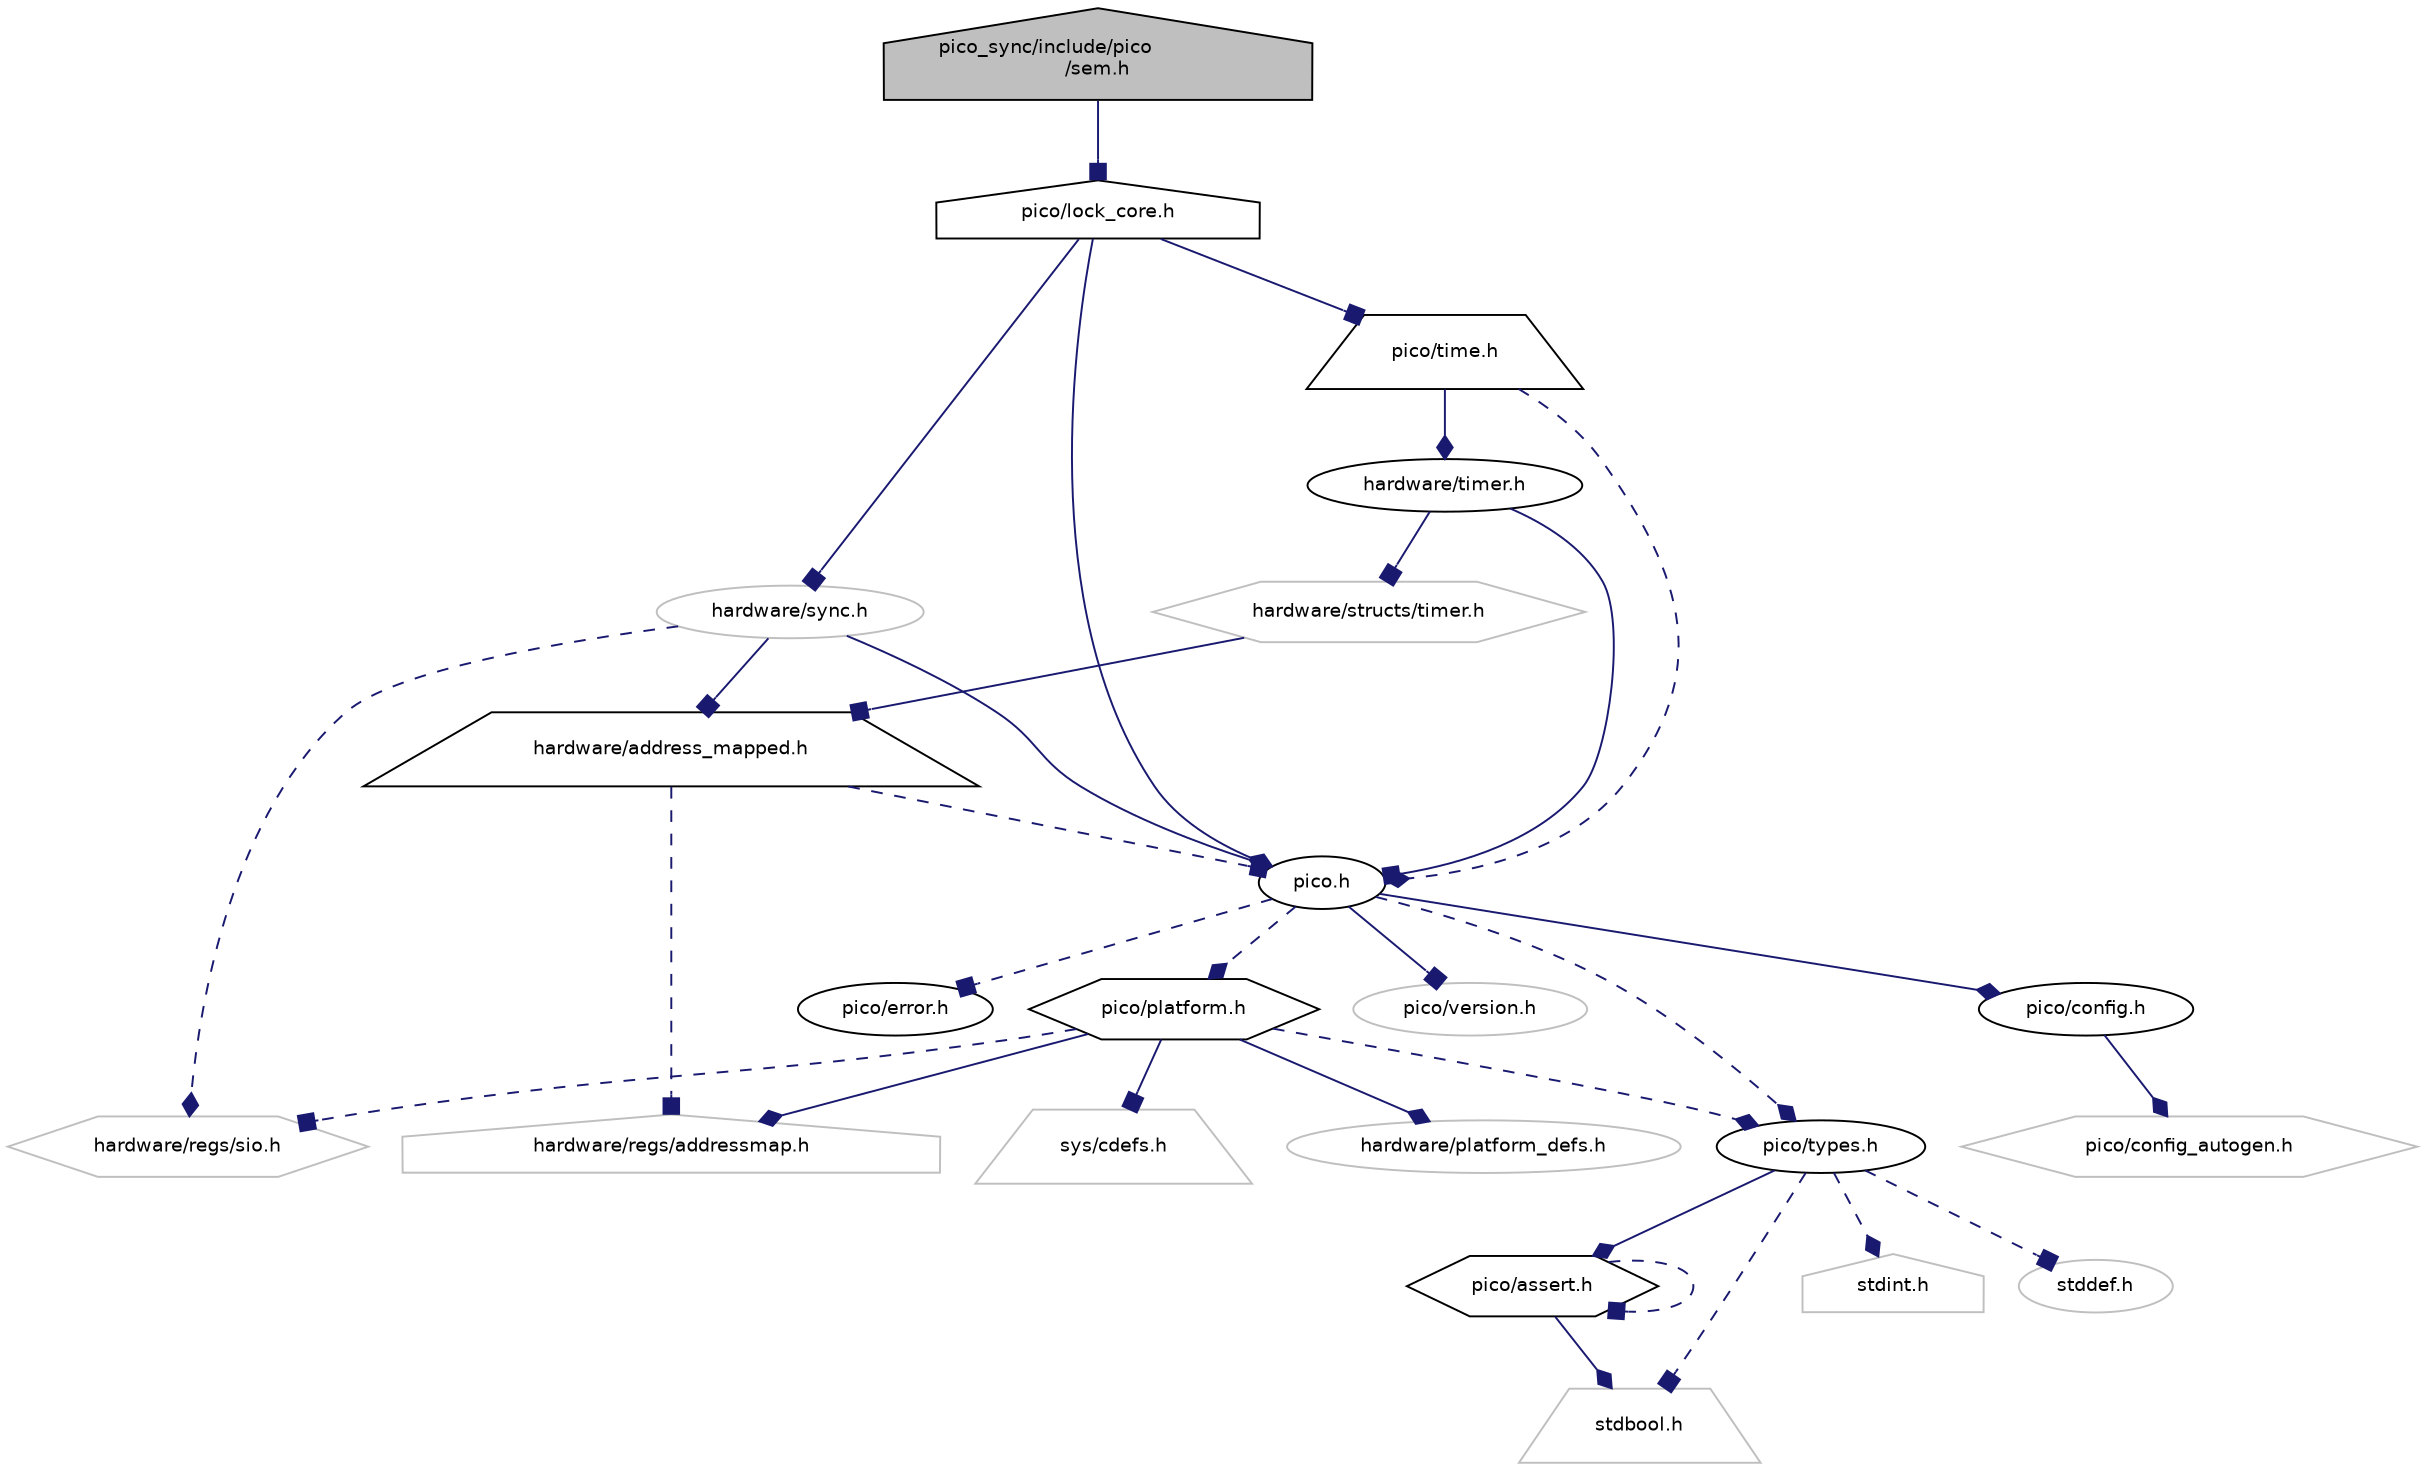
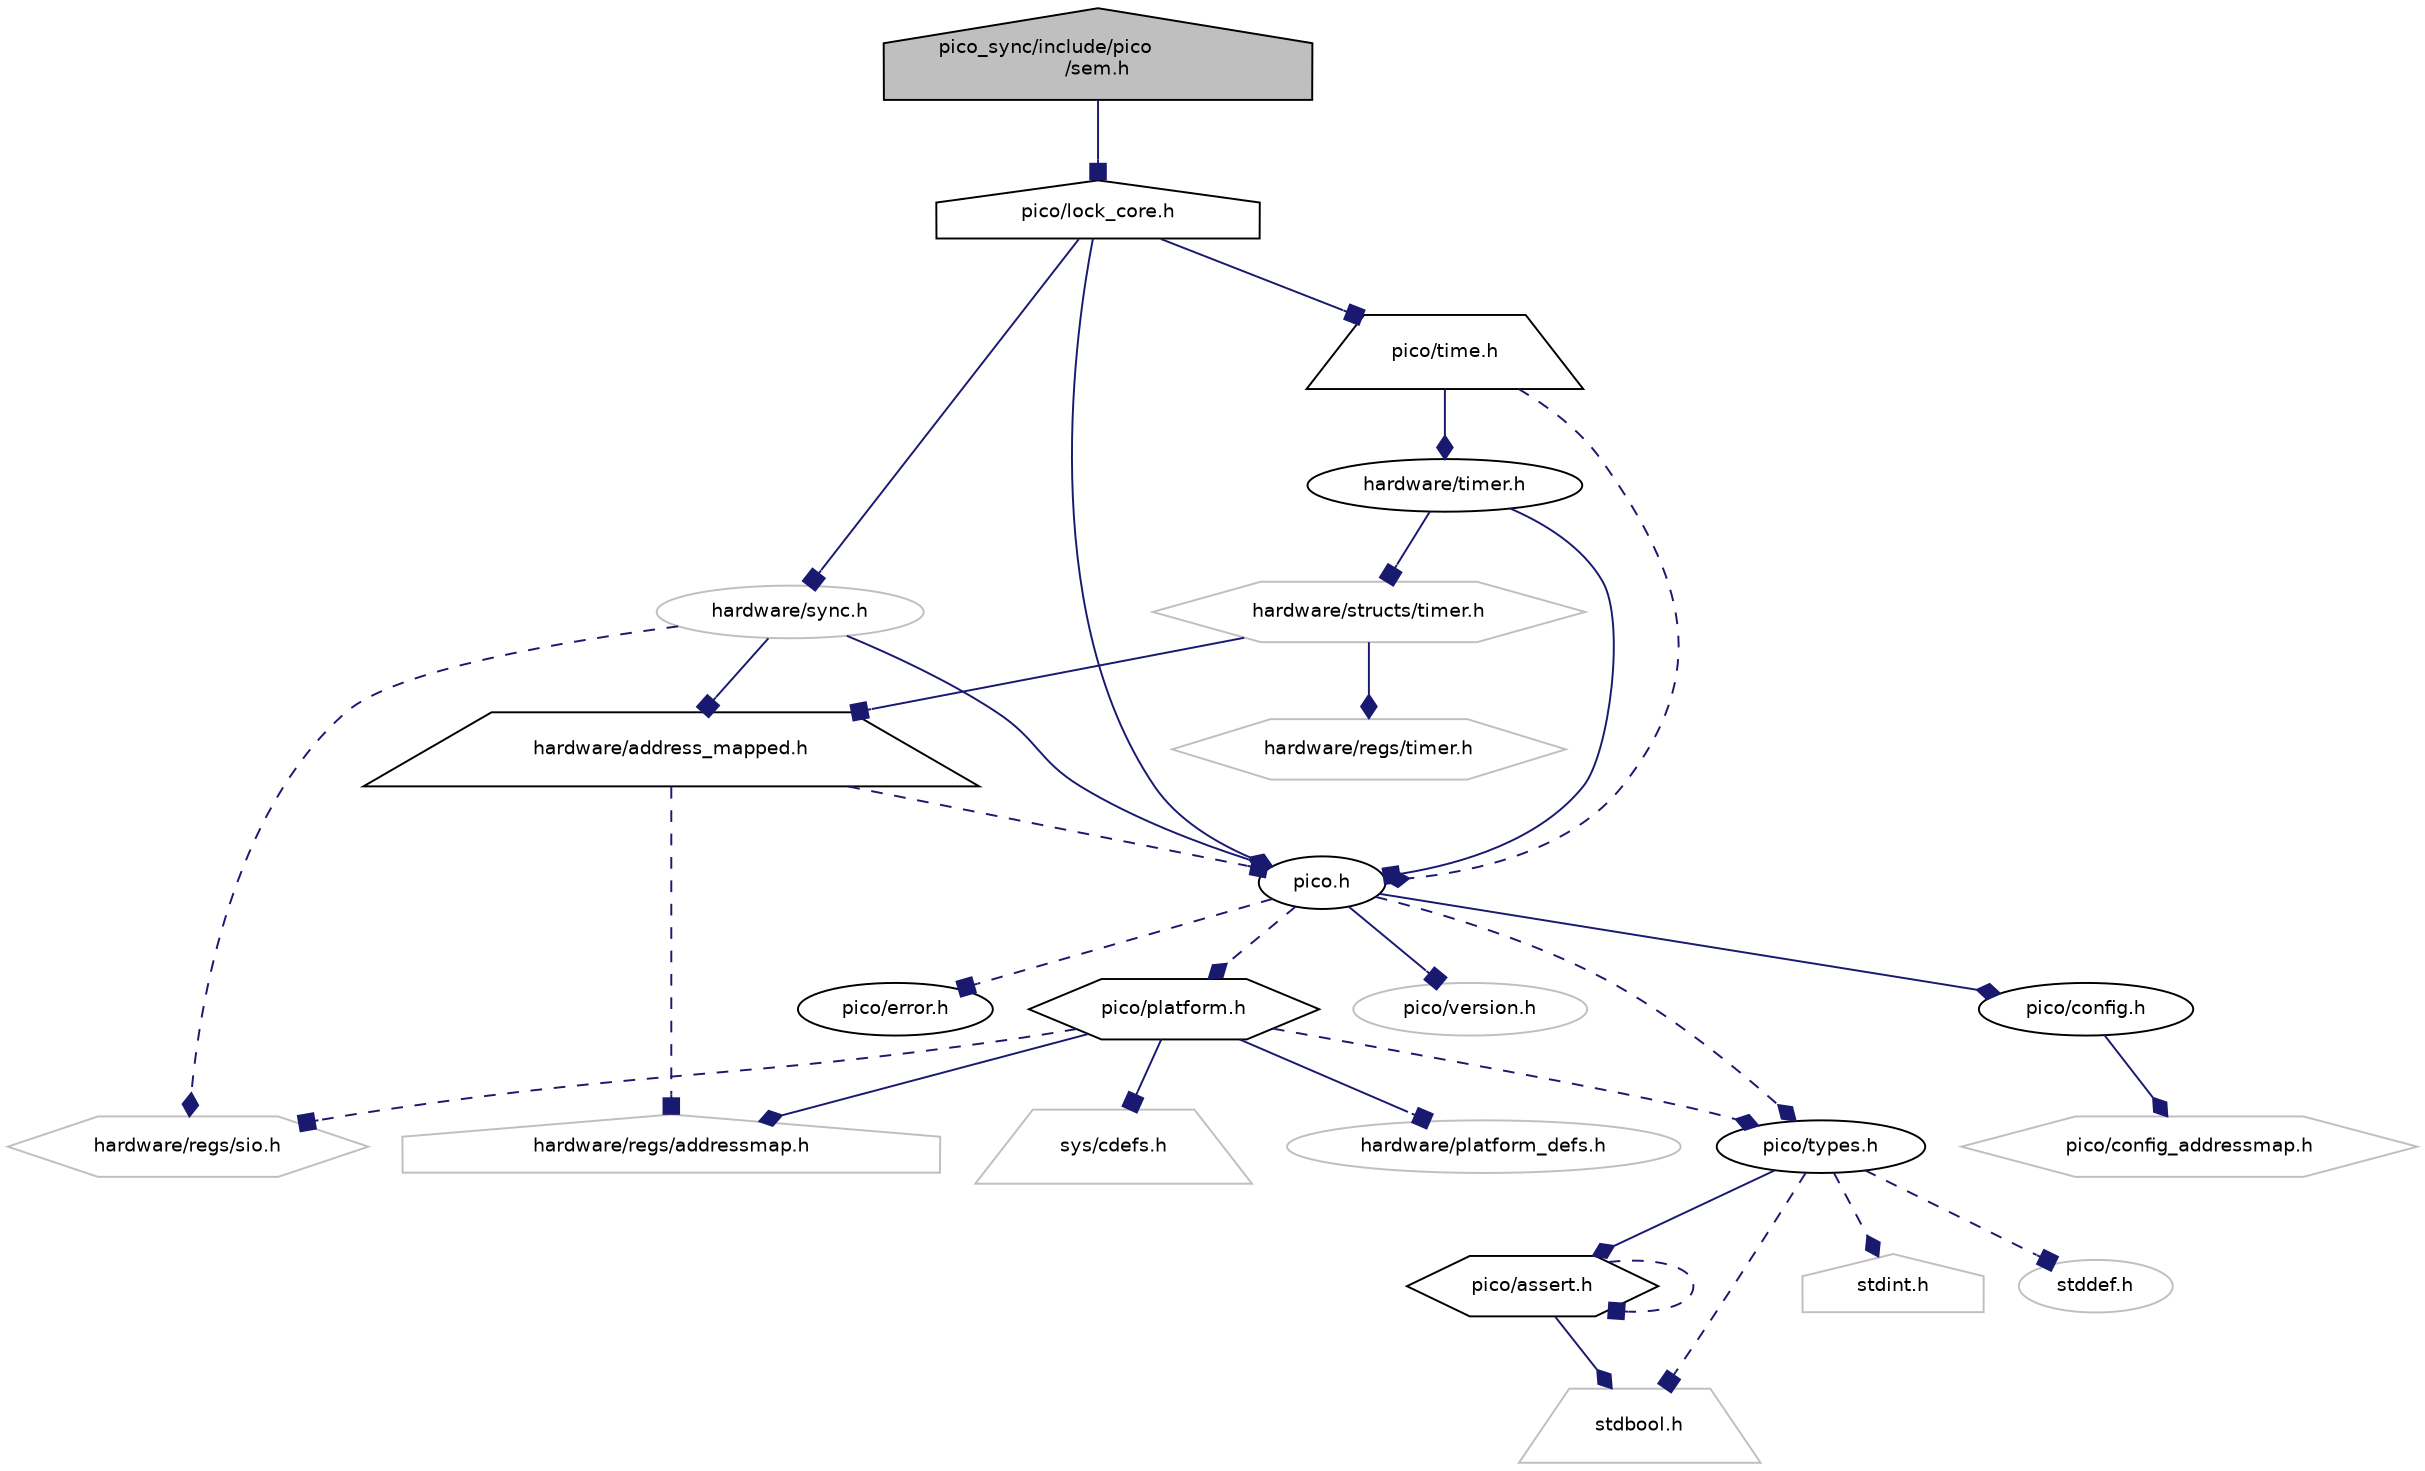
node "hardware/regs/timer.h": added
edge "pico/platform.h" -> "hardware/platform_defs.h": arrowhead diamond -> box
node "pico/config_autogen.h": label "pico/config_autogen.h" -> "pico/config_addressmap.h"
